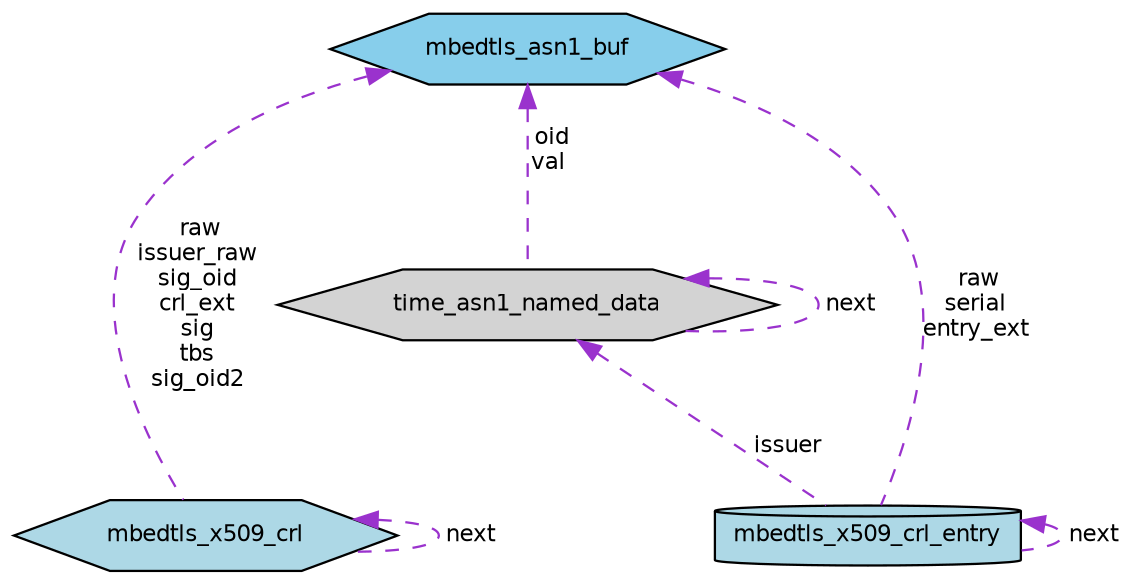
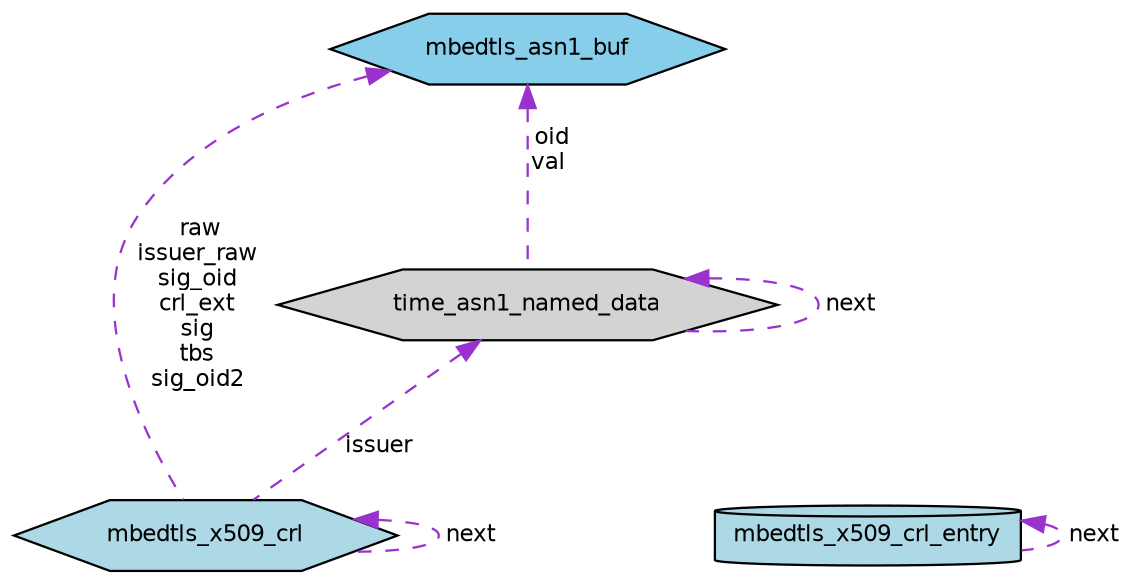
edge "mbedtls_x509_crl_entry" -> "mbedtls_asn1_buf": removed, label "raw serial entry_ext"
edge "mbedtls_x509_crl_entry" -> "time_asn1_named_data": now "mbedtls_x509_crl" -> "time_asn1_named_data"
